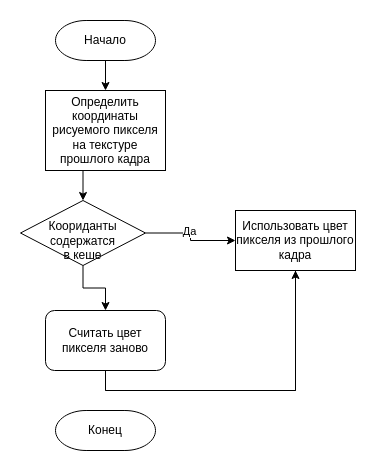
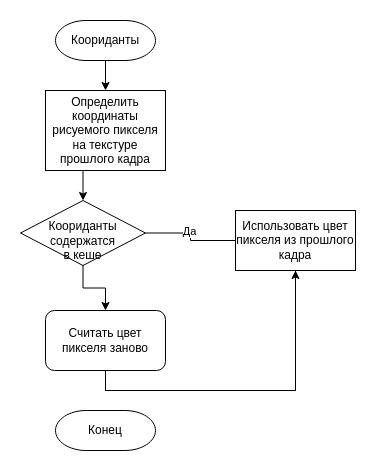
node "Начало": label "Начало" -> "Коориданты"
edge "Коориданты содержатся в кеше" -> "Использовать цвет пикселя из прошлого кадра": arrowhead classic -> none
